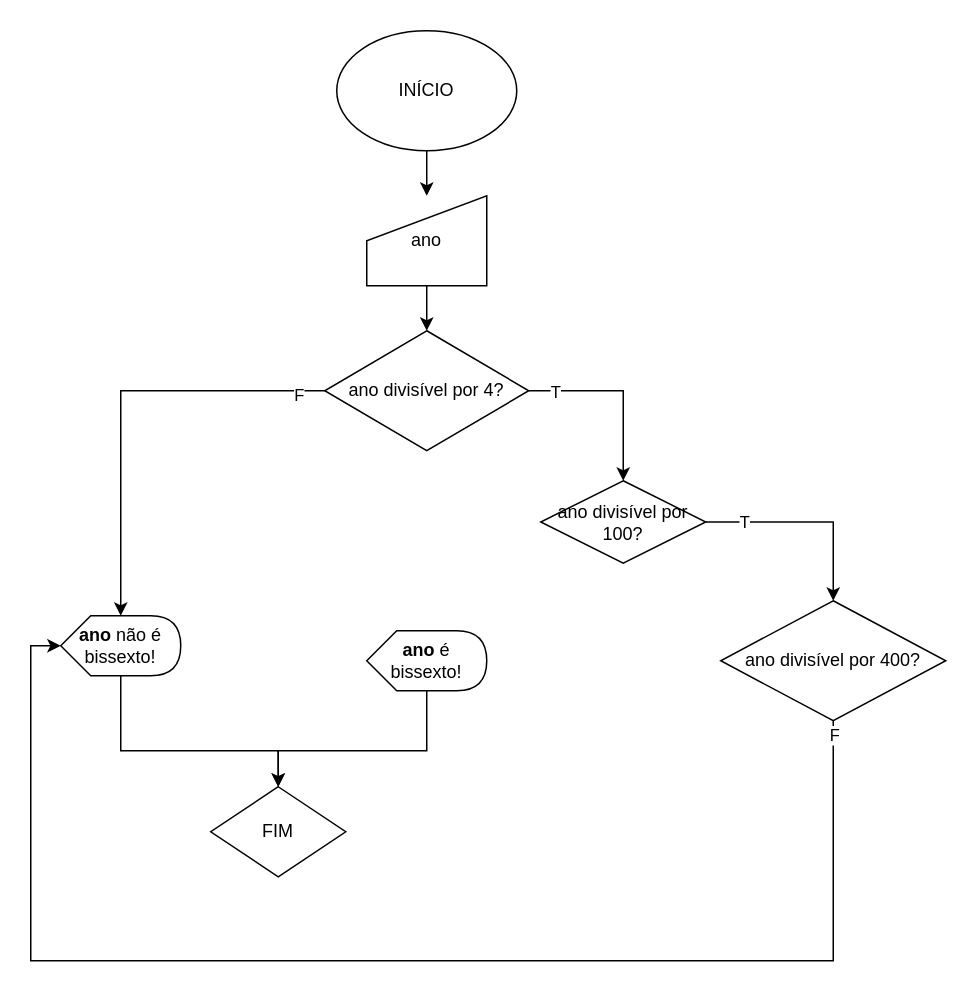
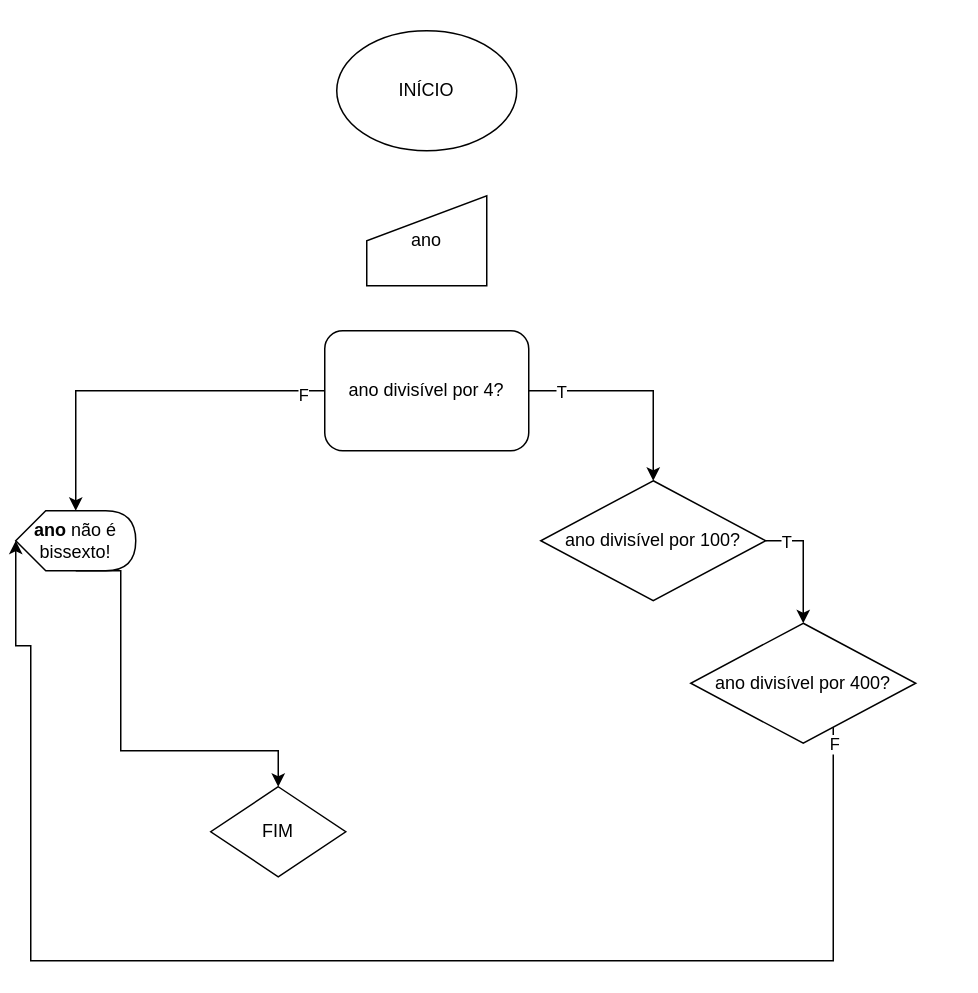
edge "INÍCIO" -> "ano": removed
edge "ano" -> "ano divisível por 4?": removed
node "ano divisível por 4?": shape diamond -> rounded rectangle
node "ano divisível por 100?": size 165x83 -> 225x120
node "ano não é bissexto!": moved (121, 646) -> (76, 541)
node "ano é bissexto!": removed
node "ano divisível por 400?": moved (833, 661) -> (803, 683)
edge "ano é bissexto!" -> "FIM": removed
